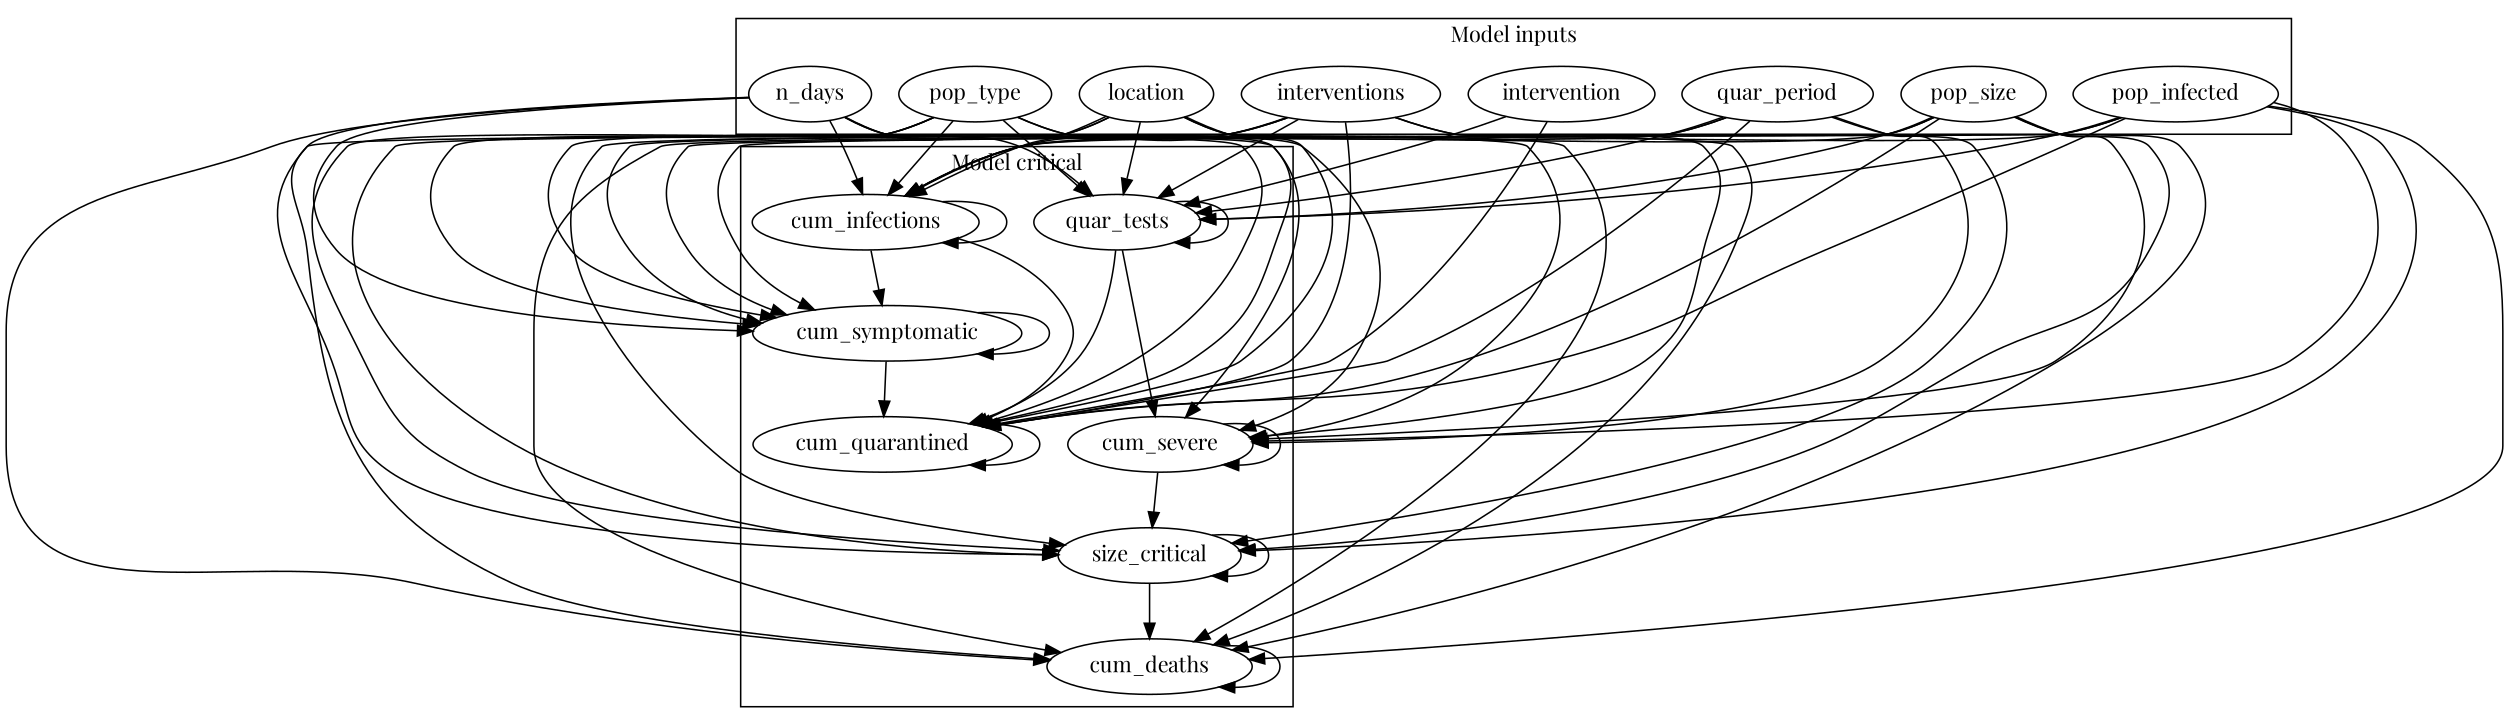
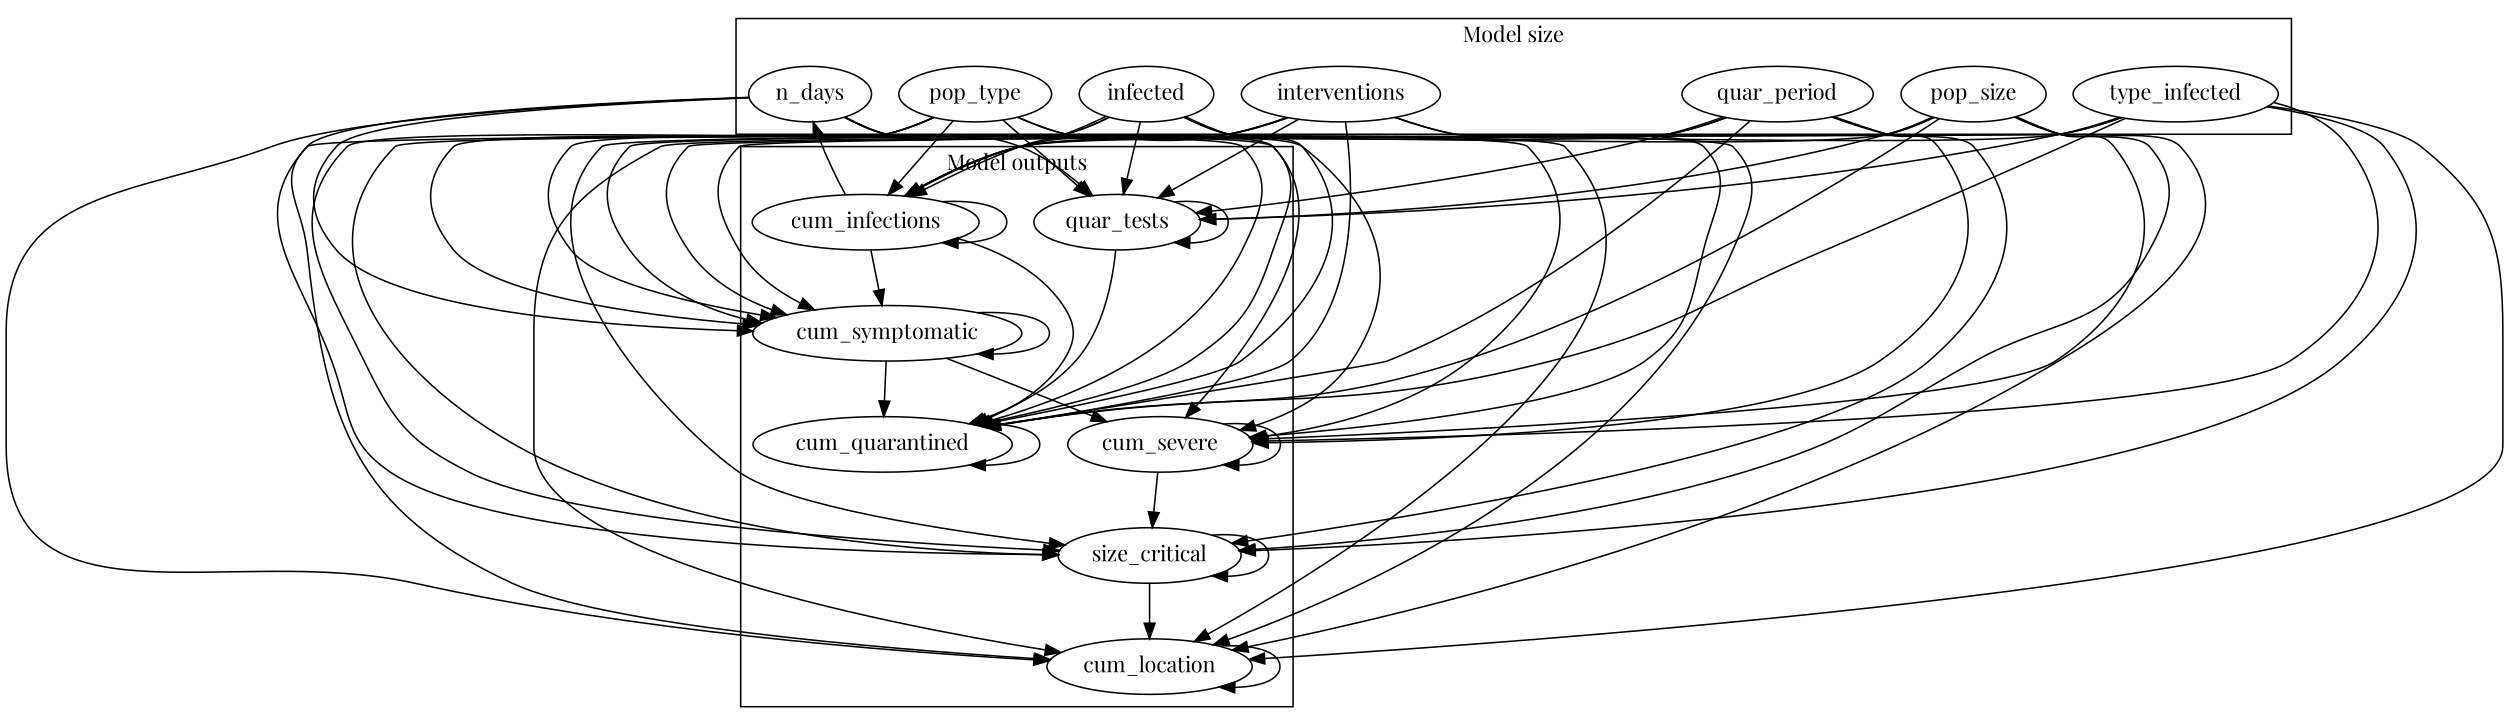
cluster "Model inputs": label "Model inputs" -> "Model size"
node "location": label "location" -> "infected"
node "intervention": removed
node "pop_infected": label "pop_infected" -> "type_infected"
edge "n_days" -> "cum_infections": reversed
cluster "Model critical": label "Model critical" -> "Model outputs"
edge "quar_tests" -> "cum_severe": now "cum_symptomatic" -> "cum_severe"
node "cum_deaths": label "cum_deaths" -> "cum_location"
